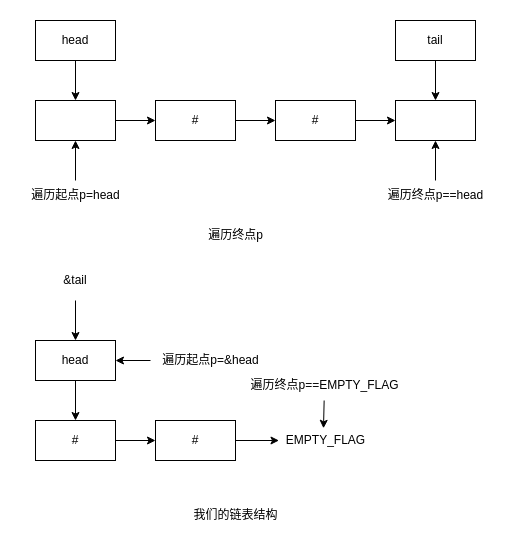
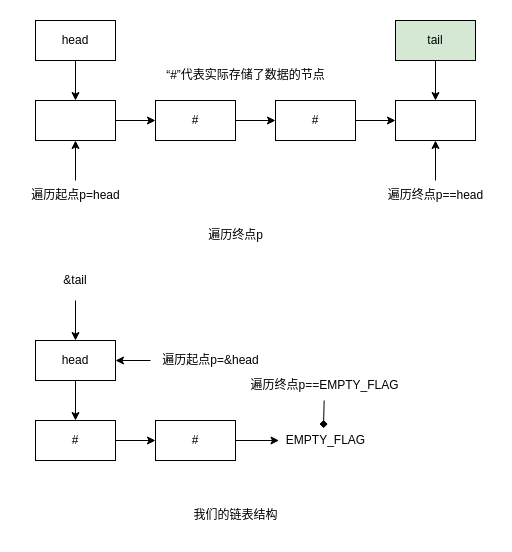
node "tail": fillcolor #ffffff -> #d5e8d4
node "“#”代表实际存储了数据的节点": added
edge "遍历终点p==EMPTY_FLAG" -> "EMPTY_FLAG": arrowhead classic -> diamond
